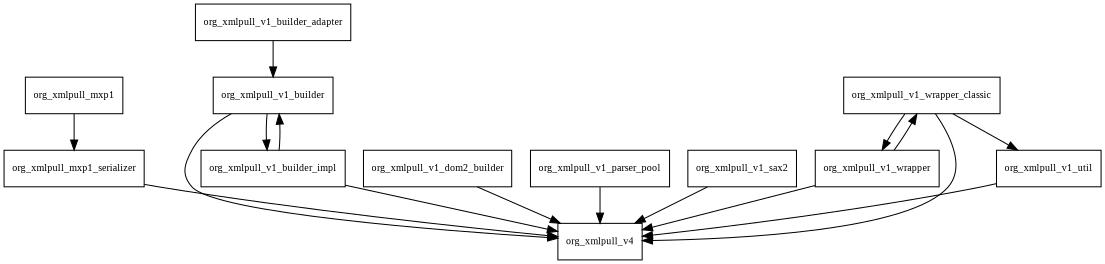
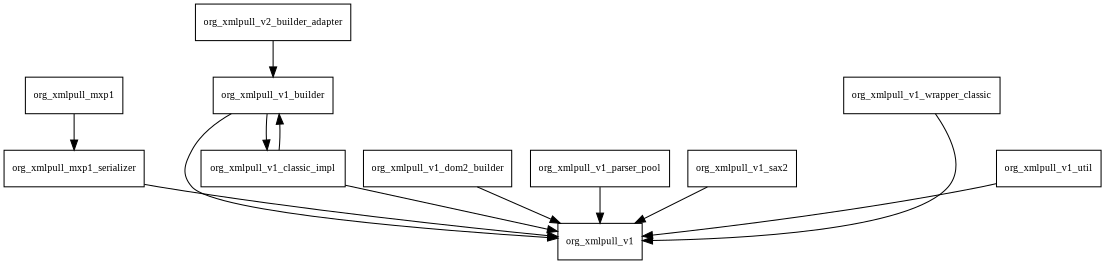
node "org_xmlpull_v1_builder_adapter": label "org_xmlpull_v1_builder_adapter" -> "org_xmlpull_v2_builder_adapter"
edge "org_xmlpull_v1_wrapper_classic" -> "org_xmlpull_v1_util": removed
node "org_xmlpull_v1_builder_impl": label "org_xmlpull_v1_builder_impl" -> "org_xmlpull_v1_classic_impl"
node "org_xmlpull_v1_wrapper": removed
node "org_xmlpull_v4": label "org_xmlpull_v4" -> "org_xmlpull_v1"
